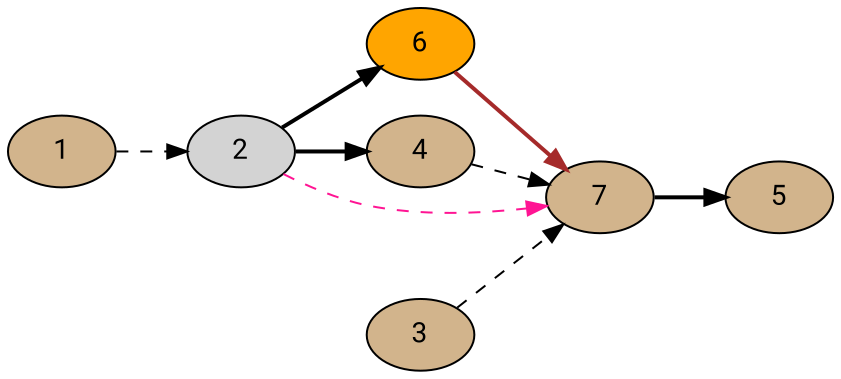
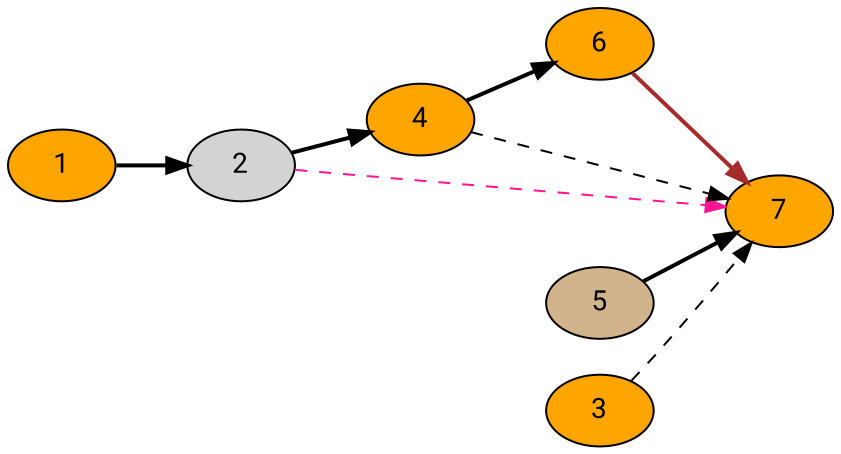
edge "2" -> "6": now "4" -> "6"
node "1": fillcolor tan -> orange
edge "1" -> "2": style dashed -> bold
node "4": fillcolor tan -> orange
node "7": fillcolor tan -> orange
edge "7" -> "5": reversed
node "3": fillcolor tan -> orange
